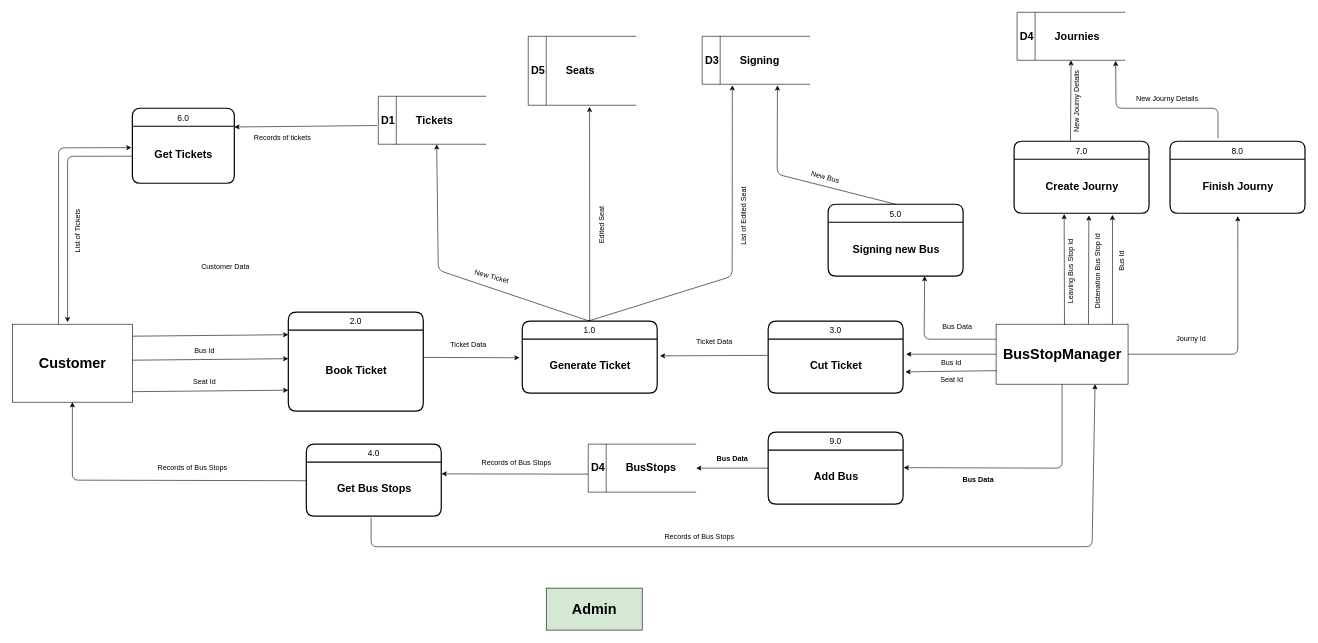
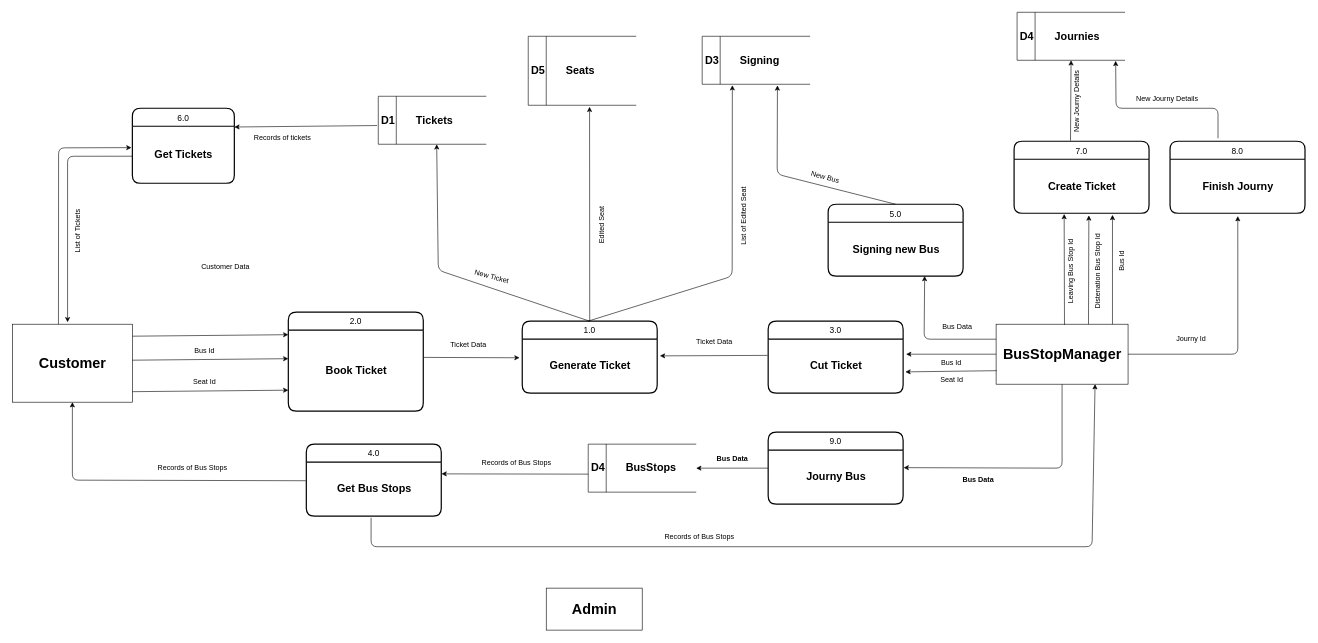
node "Create Journy": label "Create Journy" -> "Create Ticket"
node "Add Bus": label "Add Bus" -> "Journy Bus"
node "Admin": fillcolor #d5e8d4 -> #ffffff
